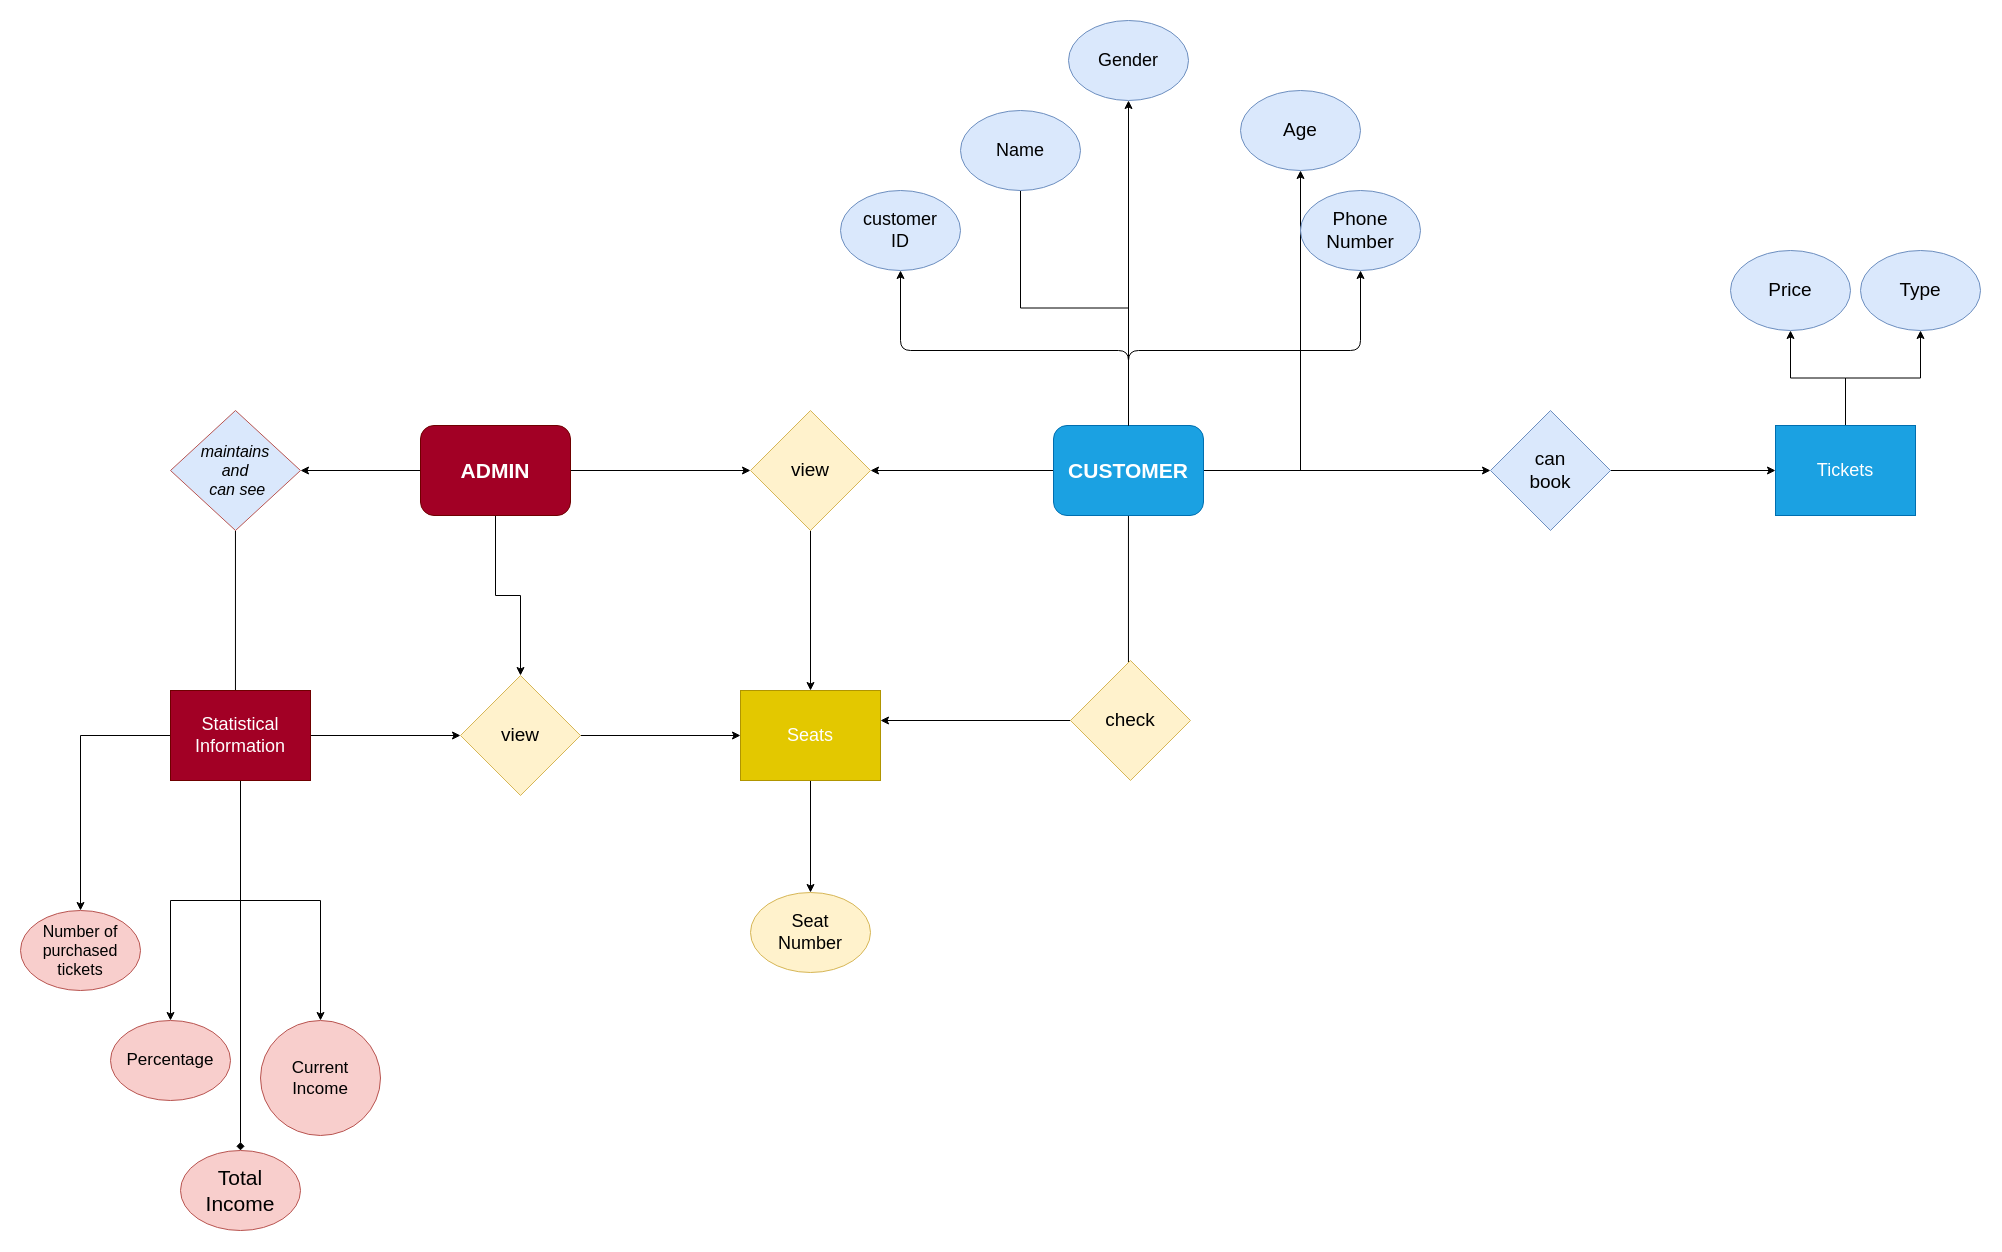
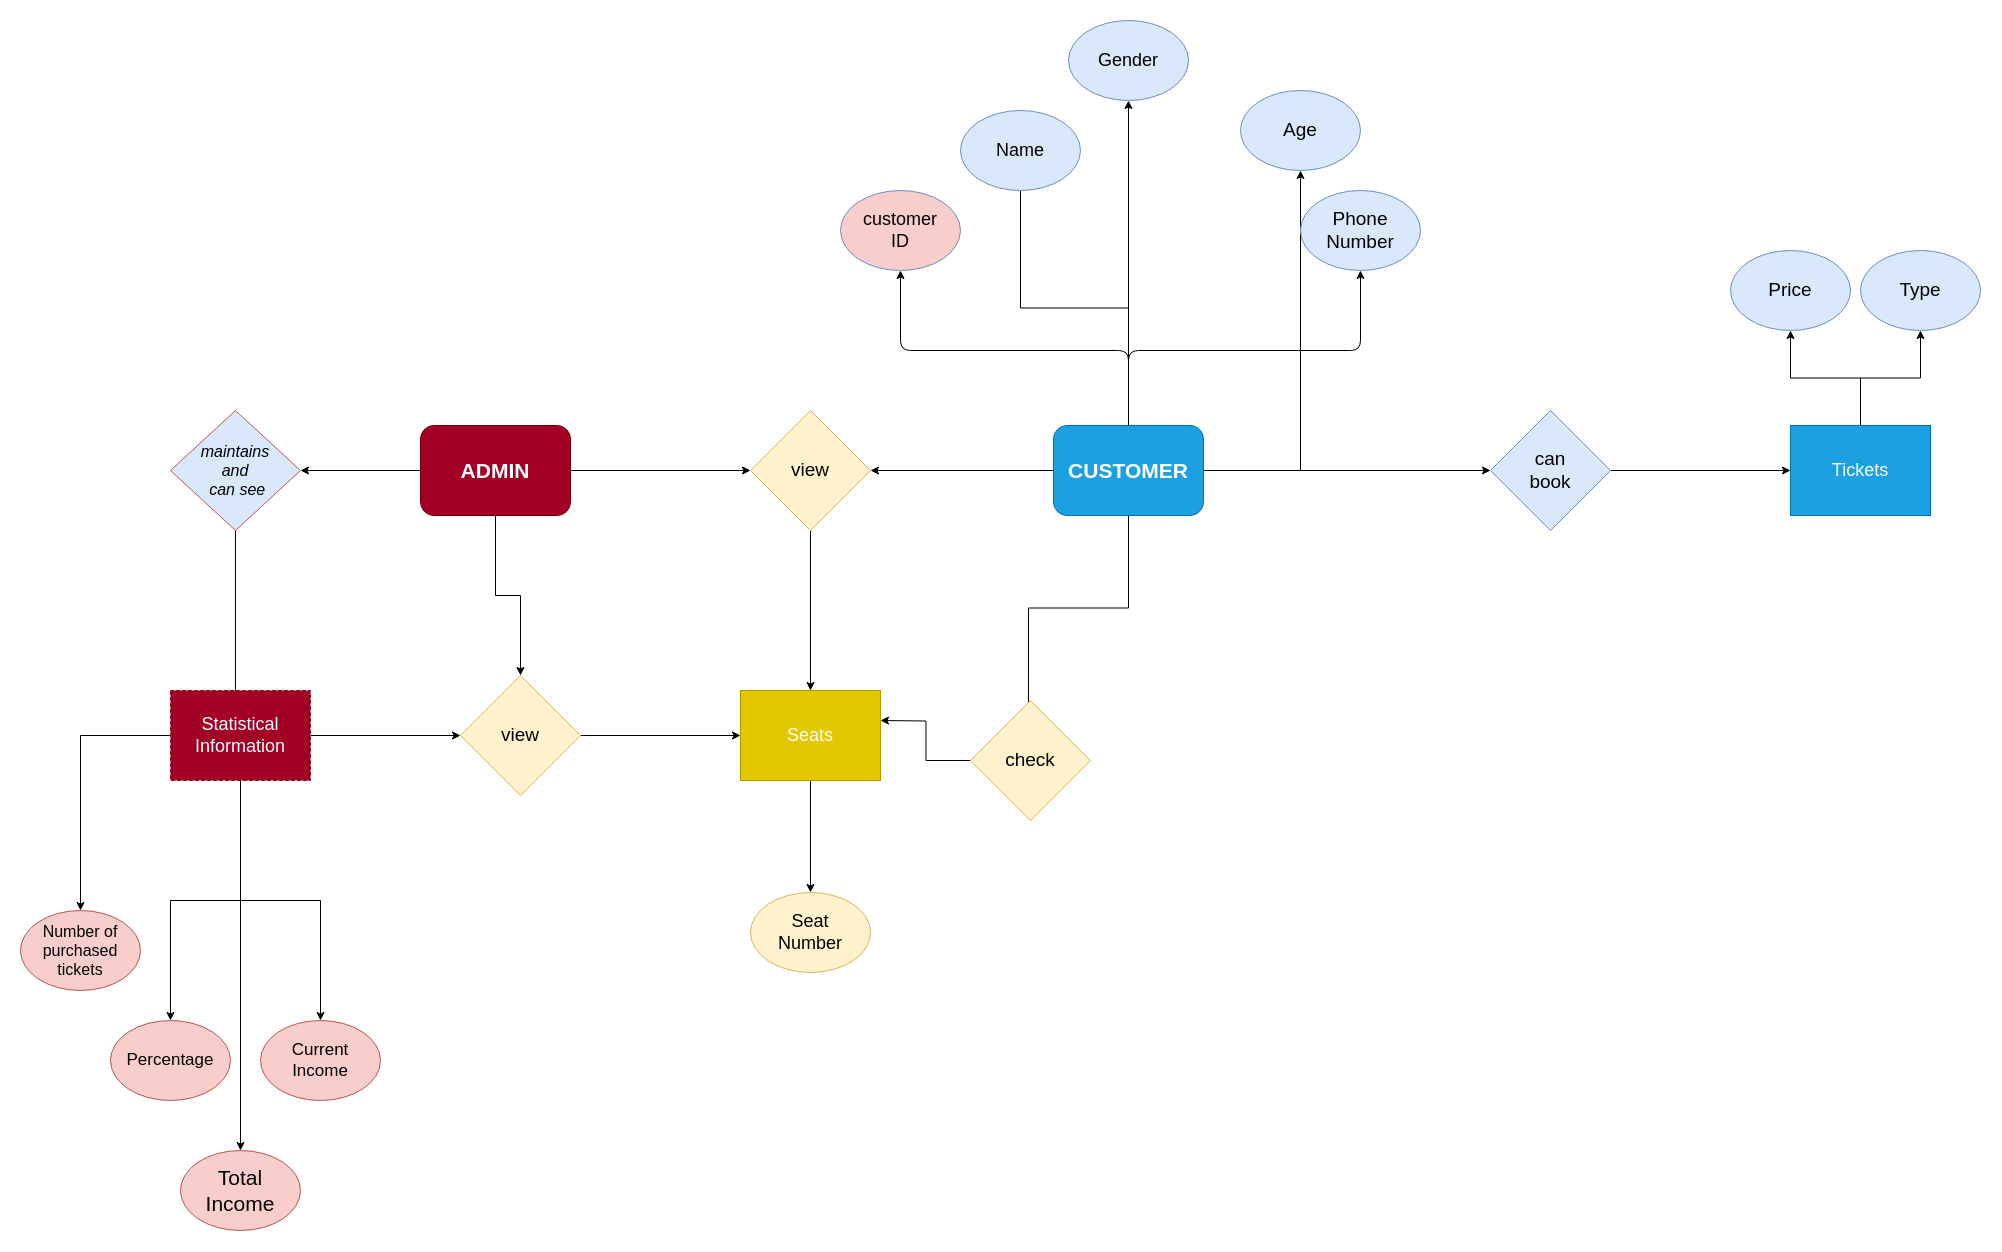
node "customer ID": fillcolor #dae8fc -> #f8cecc
node "Tickets": moved (1846, 471) -> (1861, 471)
node "check": moved (1131, 721) -> (1031, 761)
node "Statistical Information": style solid -> dashed
node "Current Income": size 120x115 -> 120x80
edge "Statistical Information" -> "Total Income": arrowhead diamond -> classic
